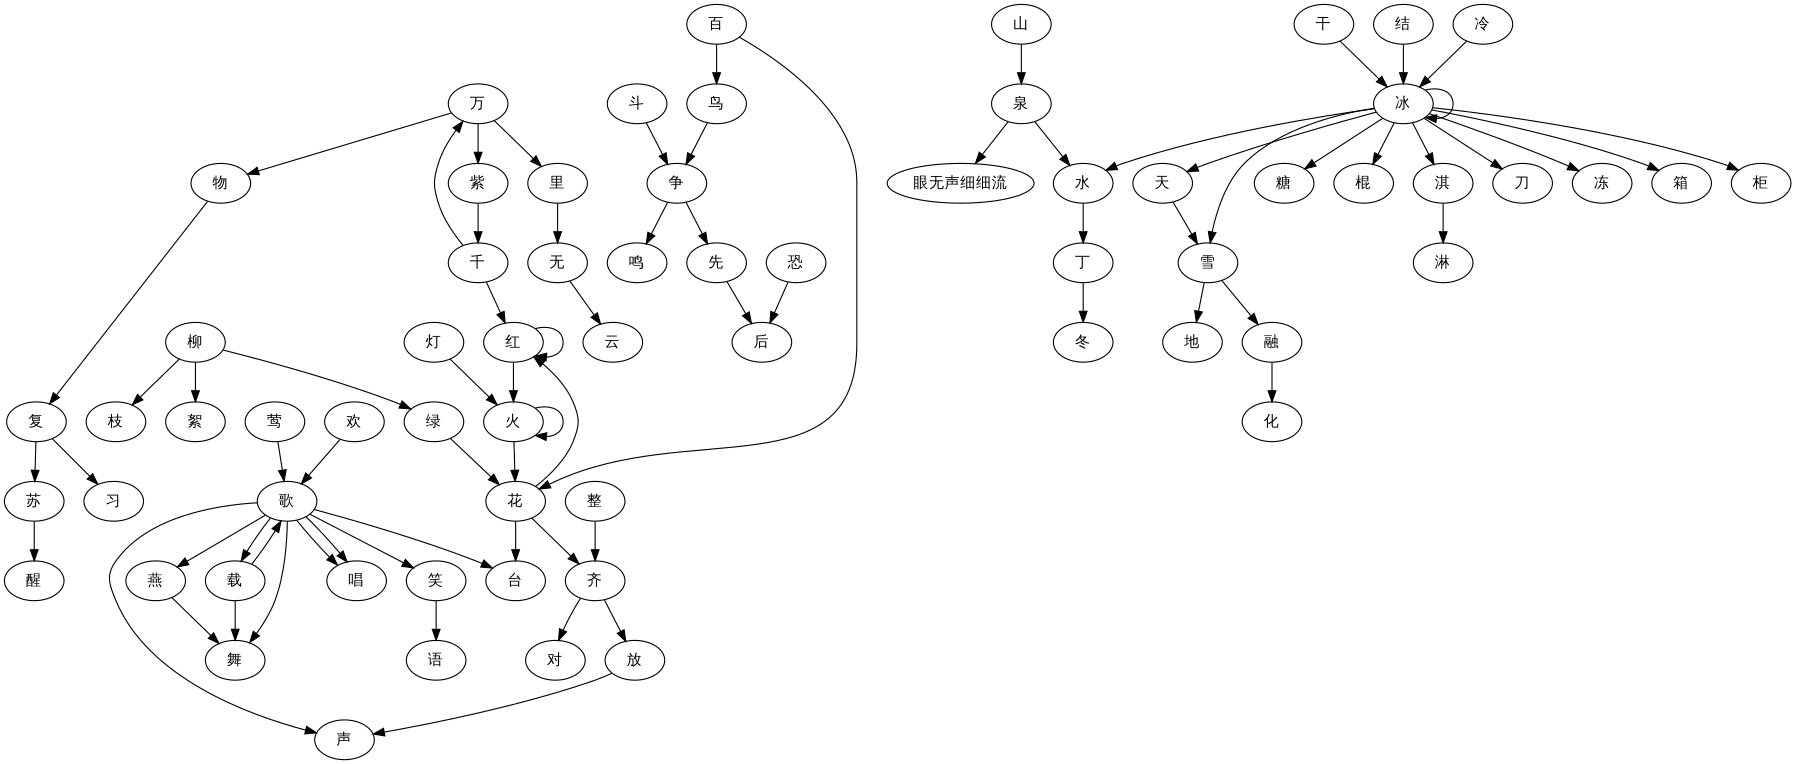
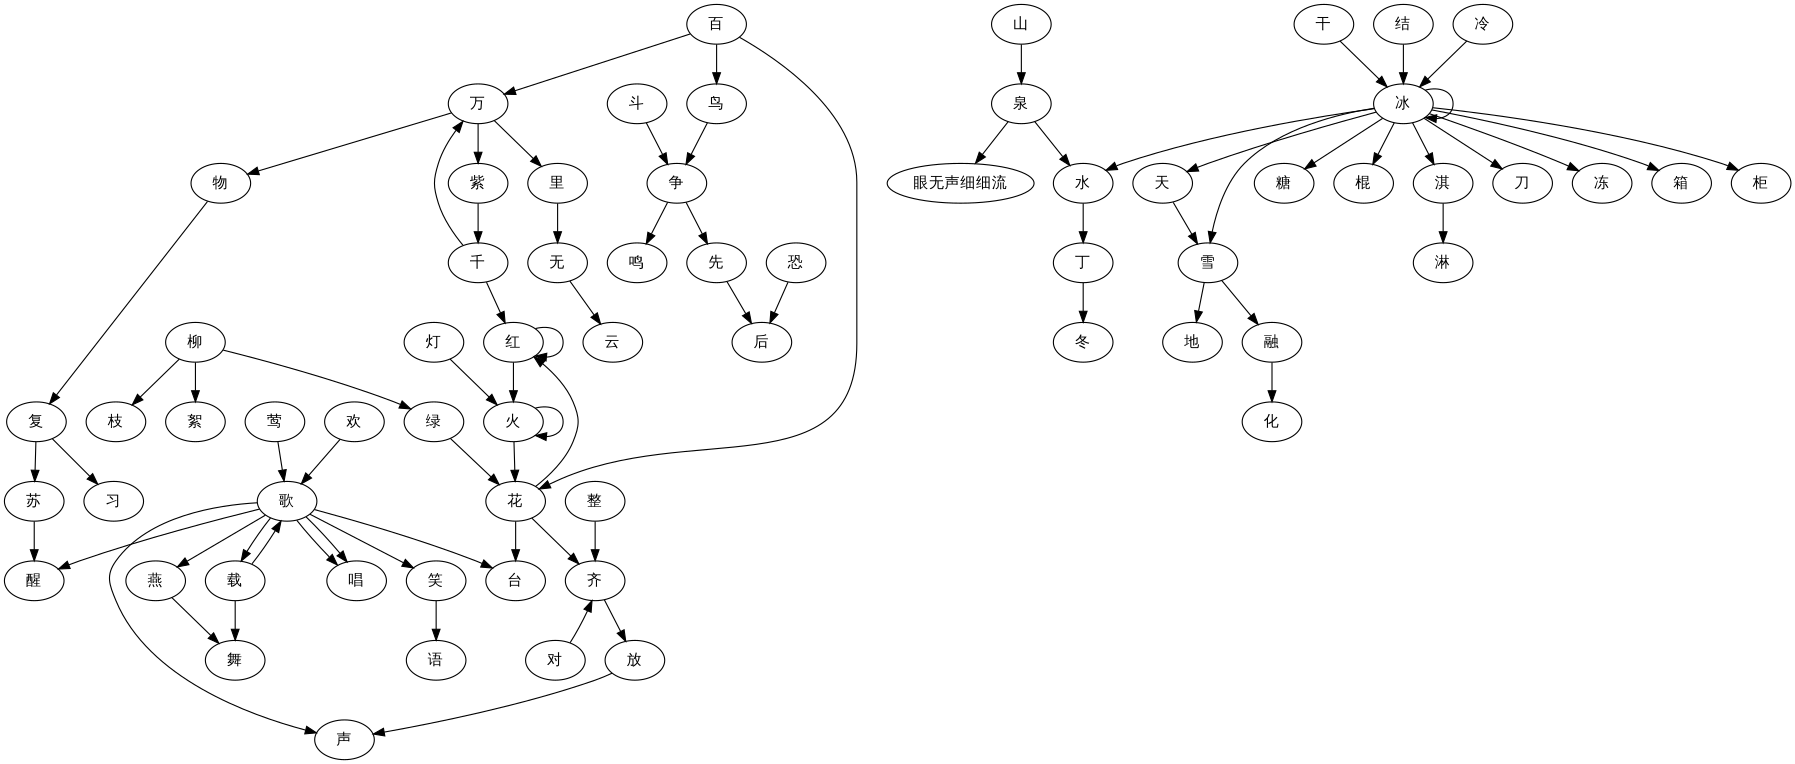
edge "百" -> "万": added
edge "歌" -> "舞": now "歌" -> "醒"
edge "齐" -> "对": reversed
